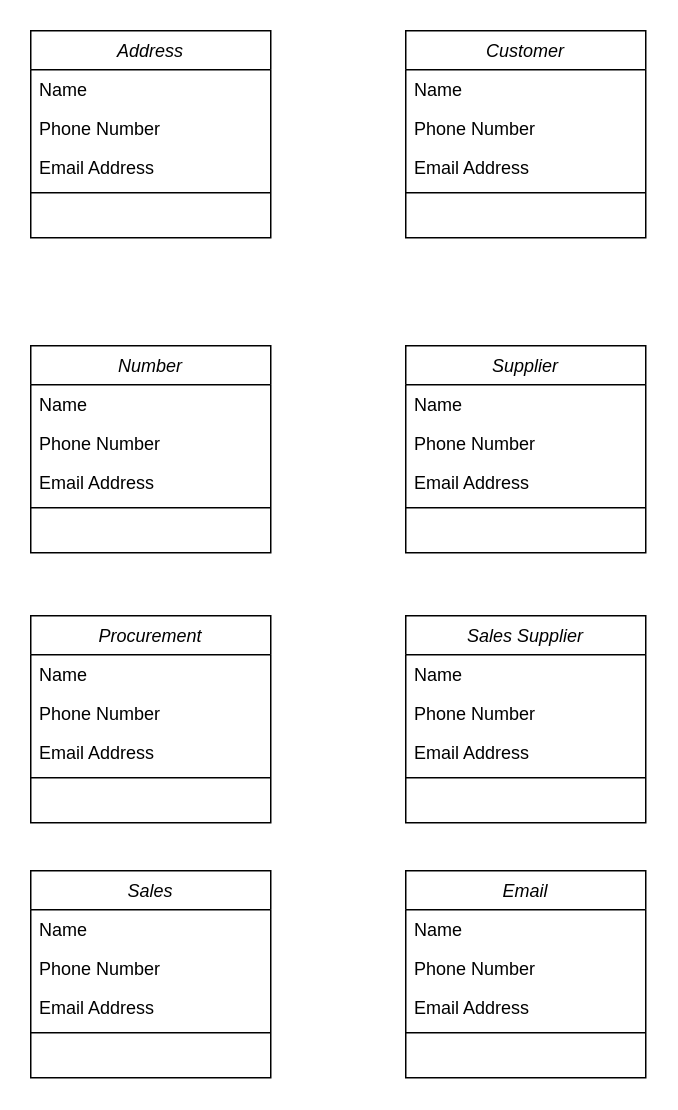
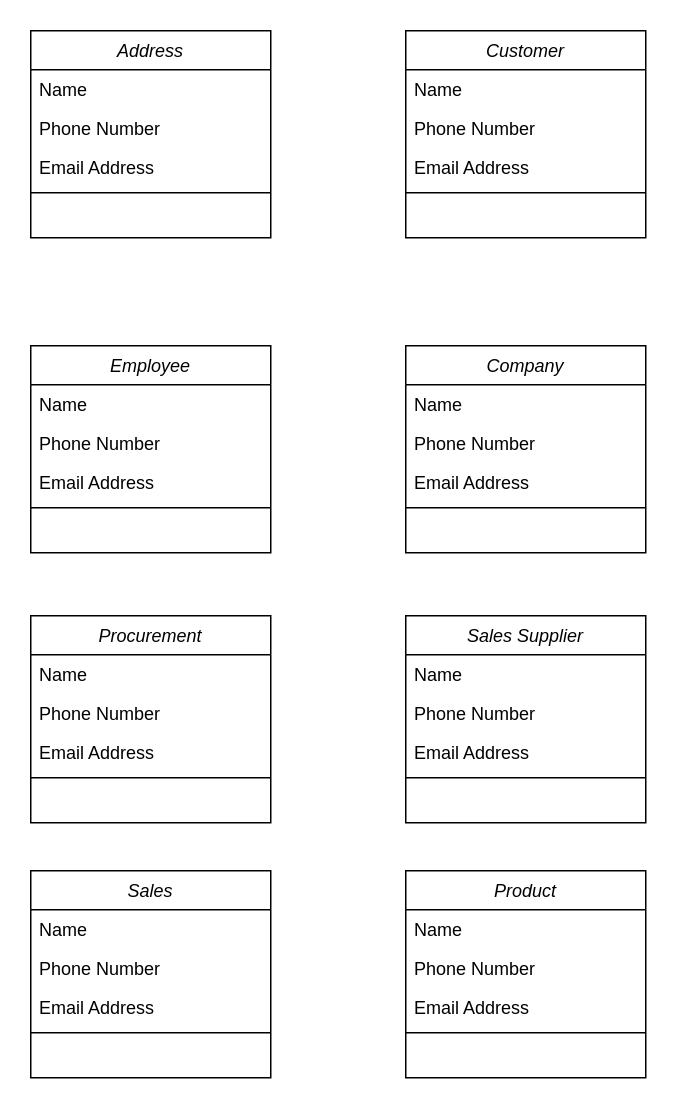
node "Number": label "Number" -> "Employee"
node "Supplier": label "Supplier" -> "Company"
node "Email": label "Email" -> "Product"
